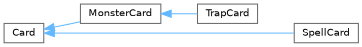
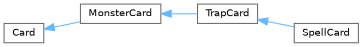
edge "SpellCard" -> "Card": now "SpellCard" -> "TrapCard"
